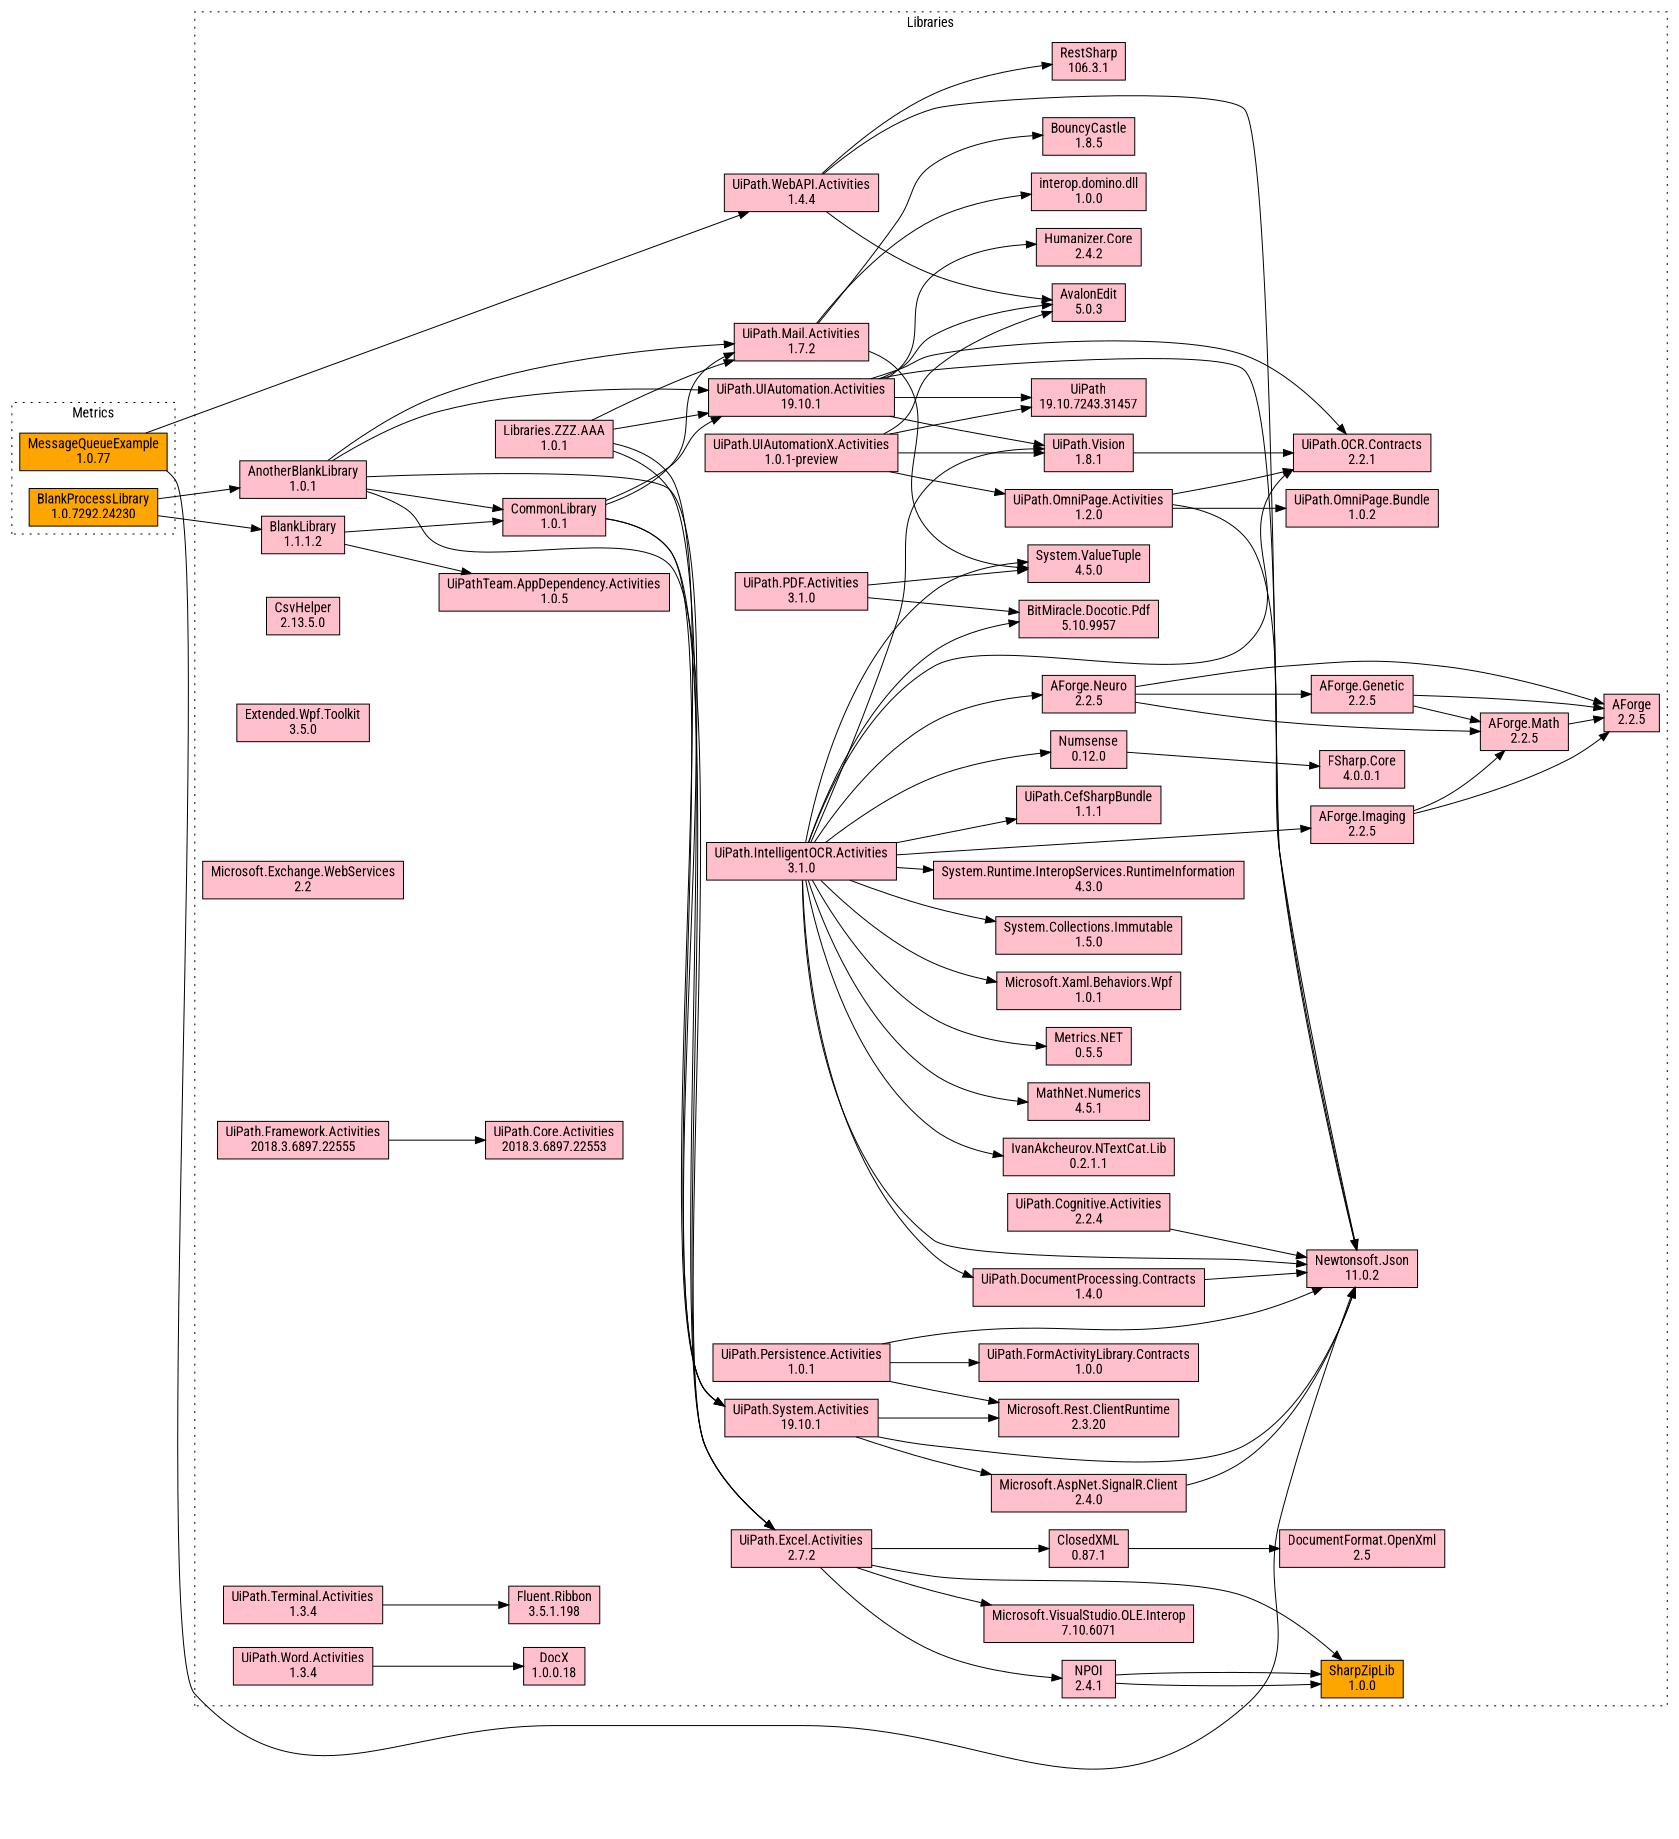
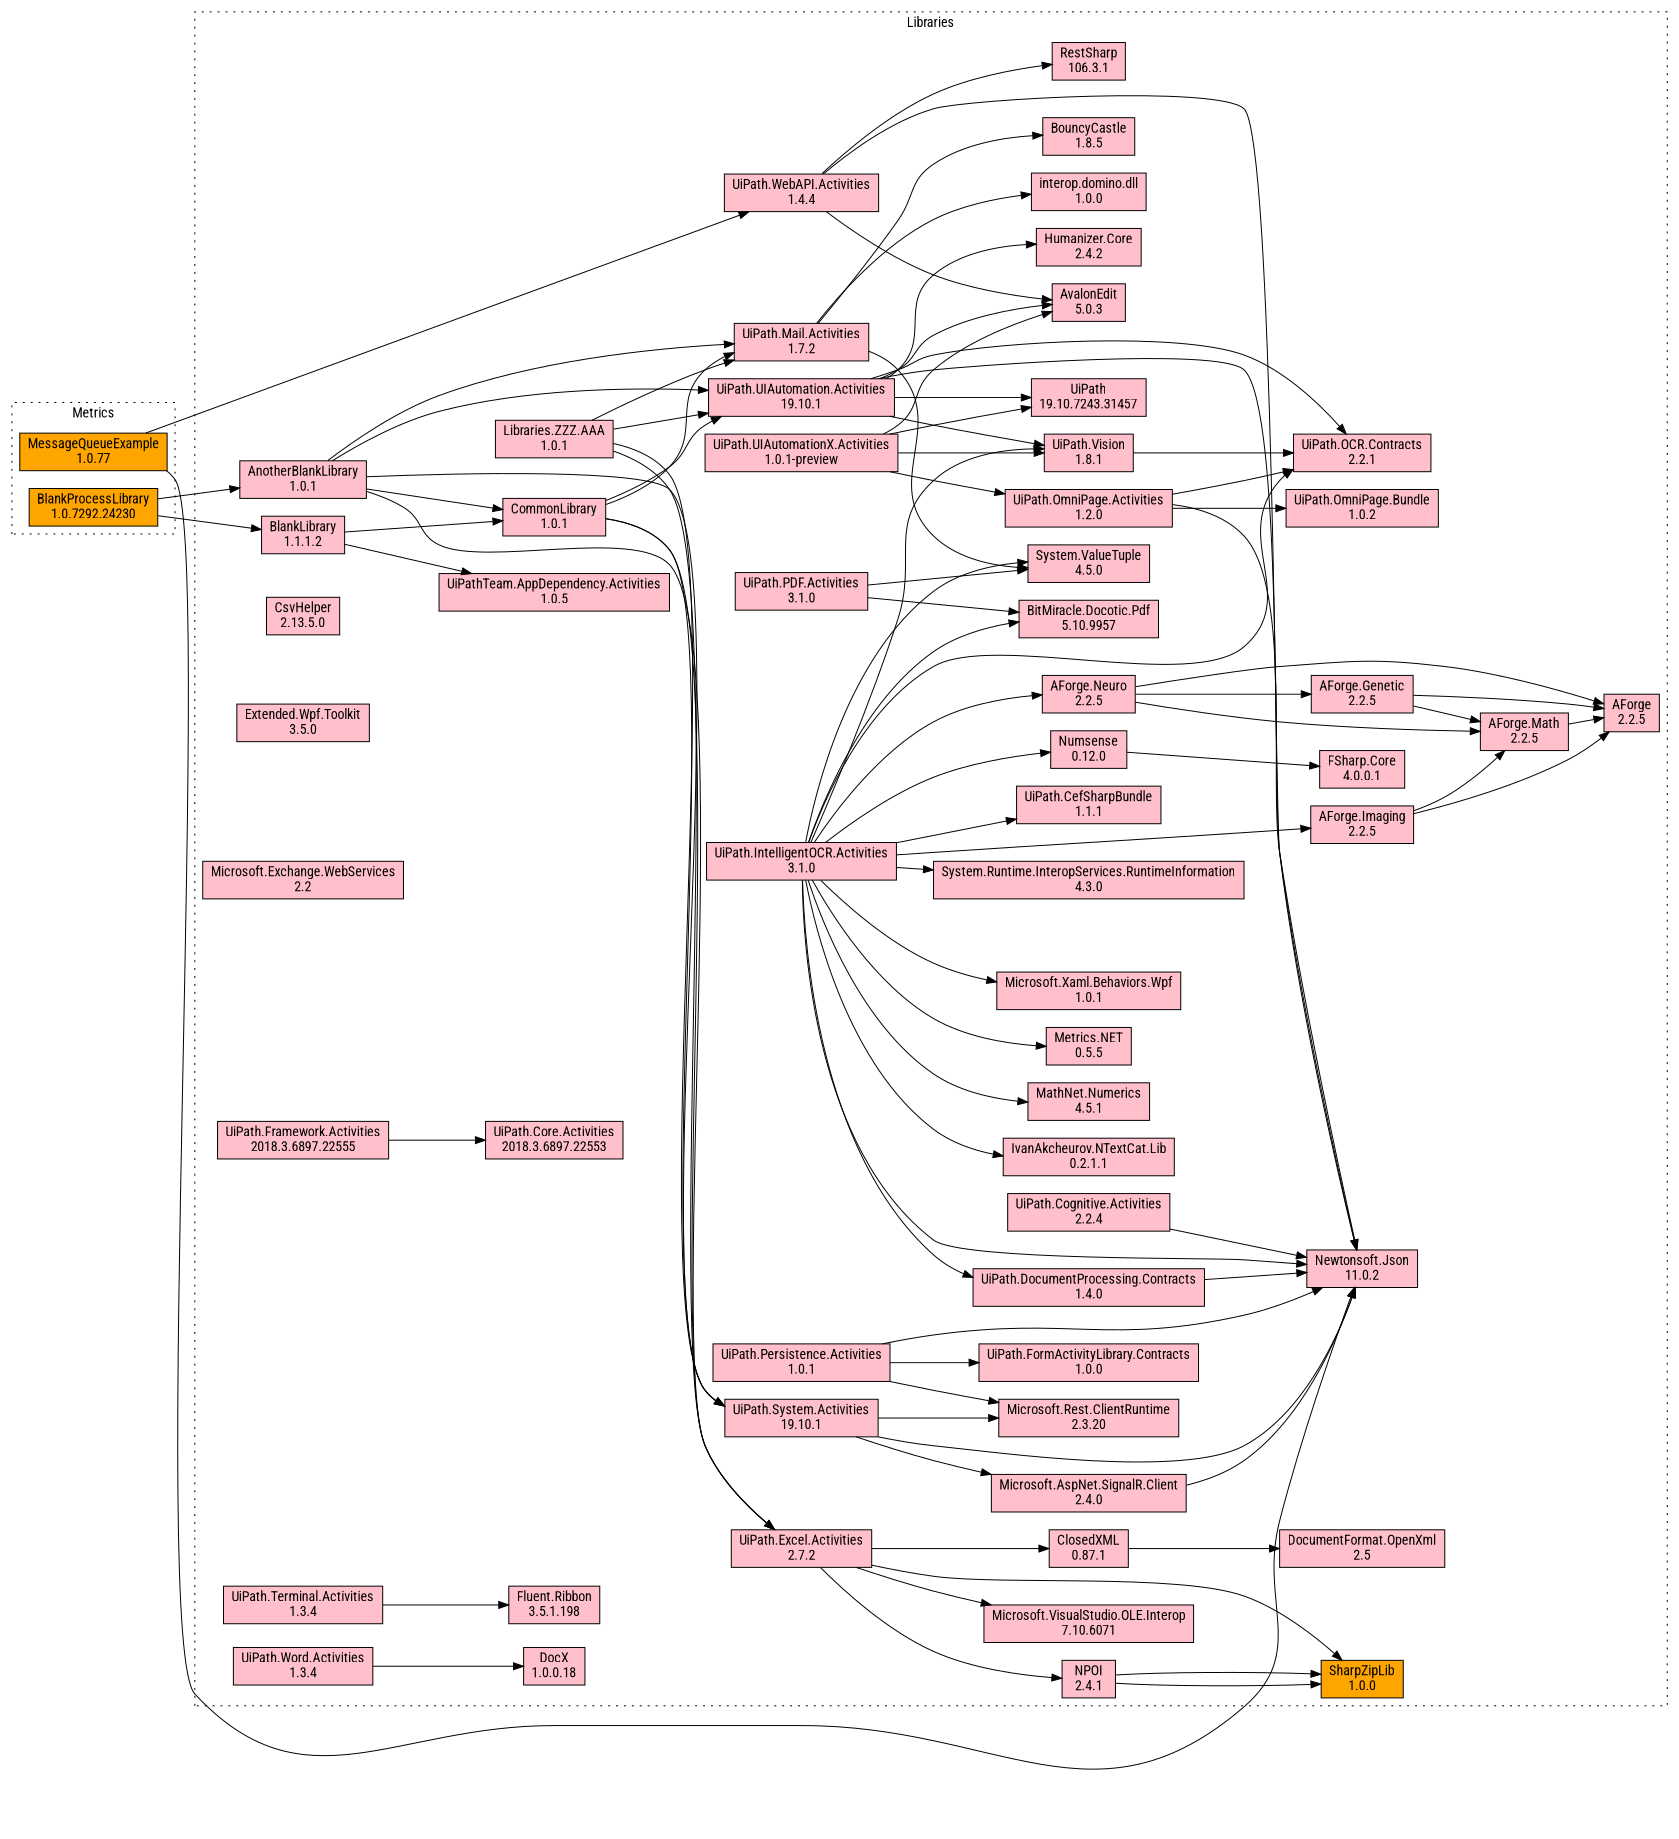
node "System.Collections.Immutable 1.5.0": removed
